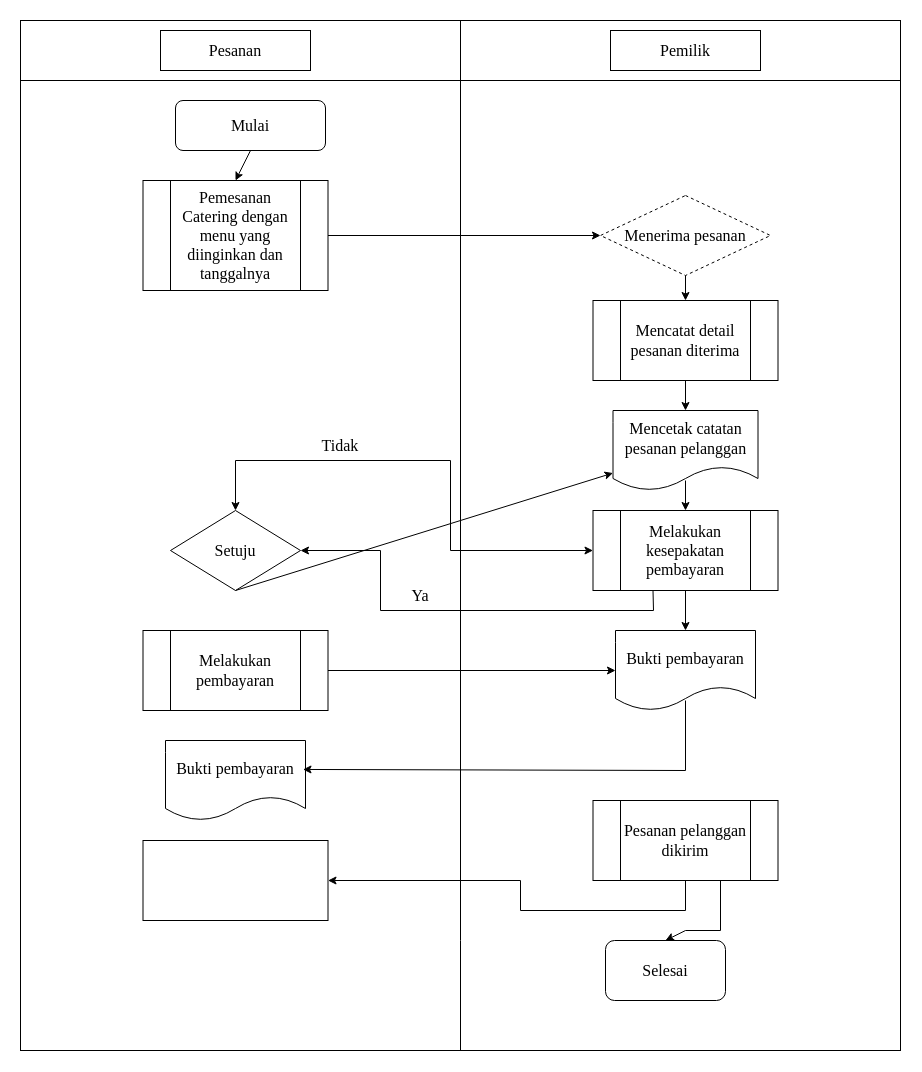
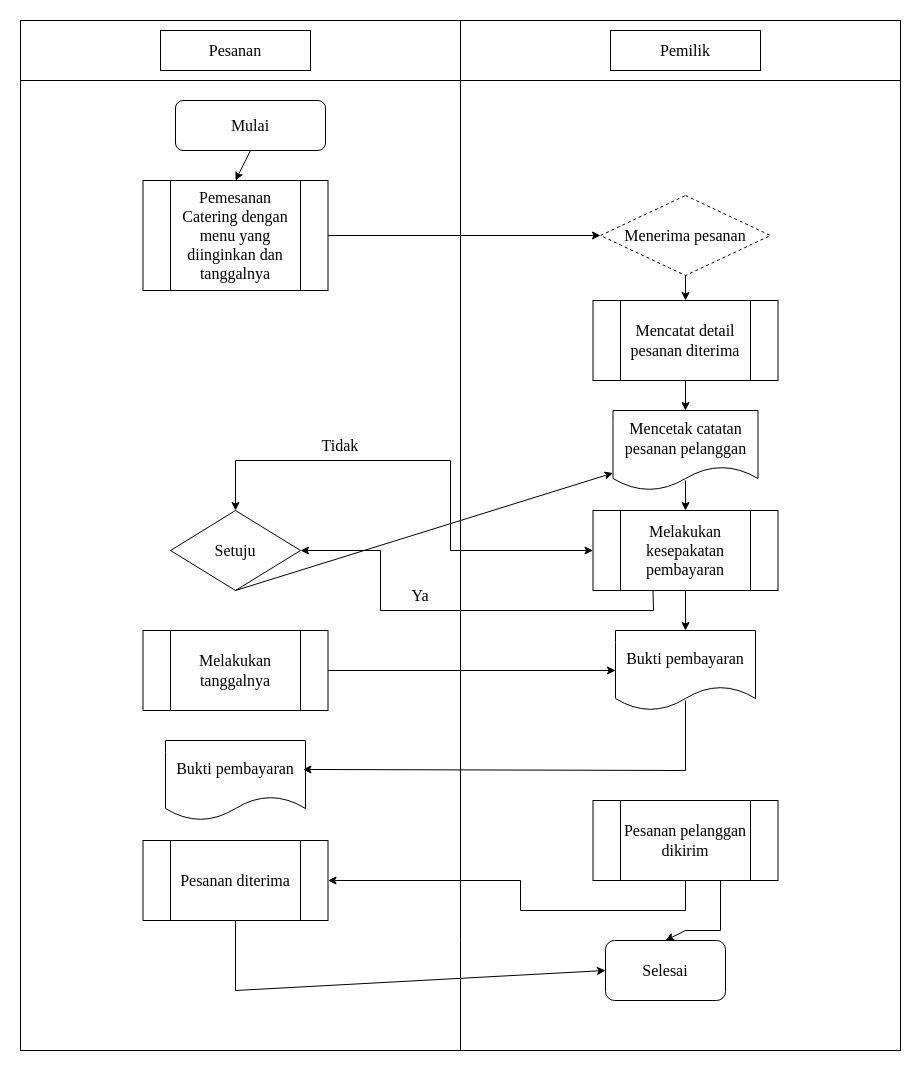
node "Melakukan pembayaran": label "Melakukan pembayaran" -> "Melakukan tanggalnya"
node "Pesanan diterima": added
edge "Pesanan diterima" -> "Selesai": added
